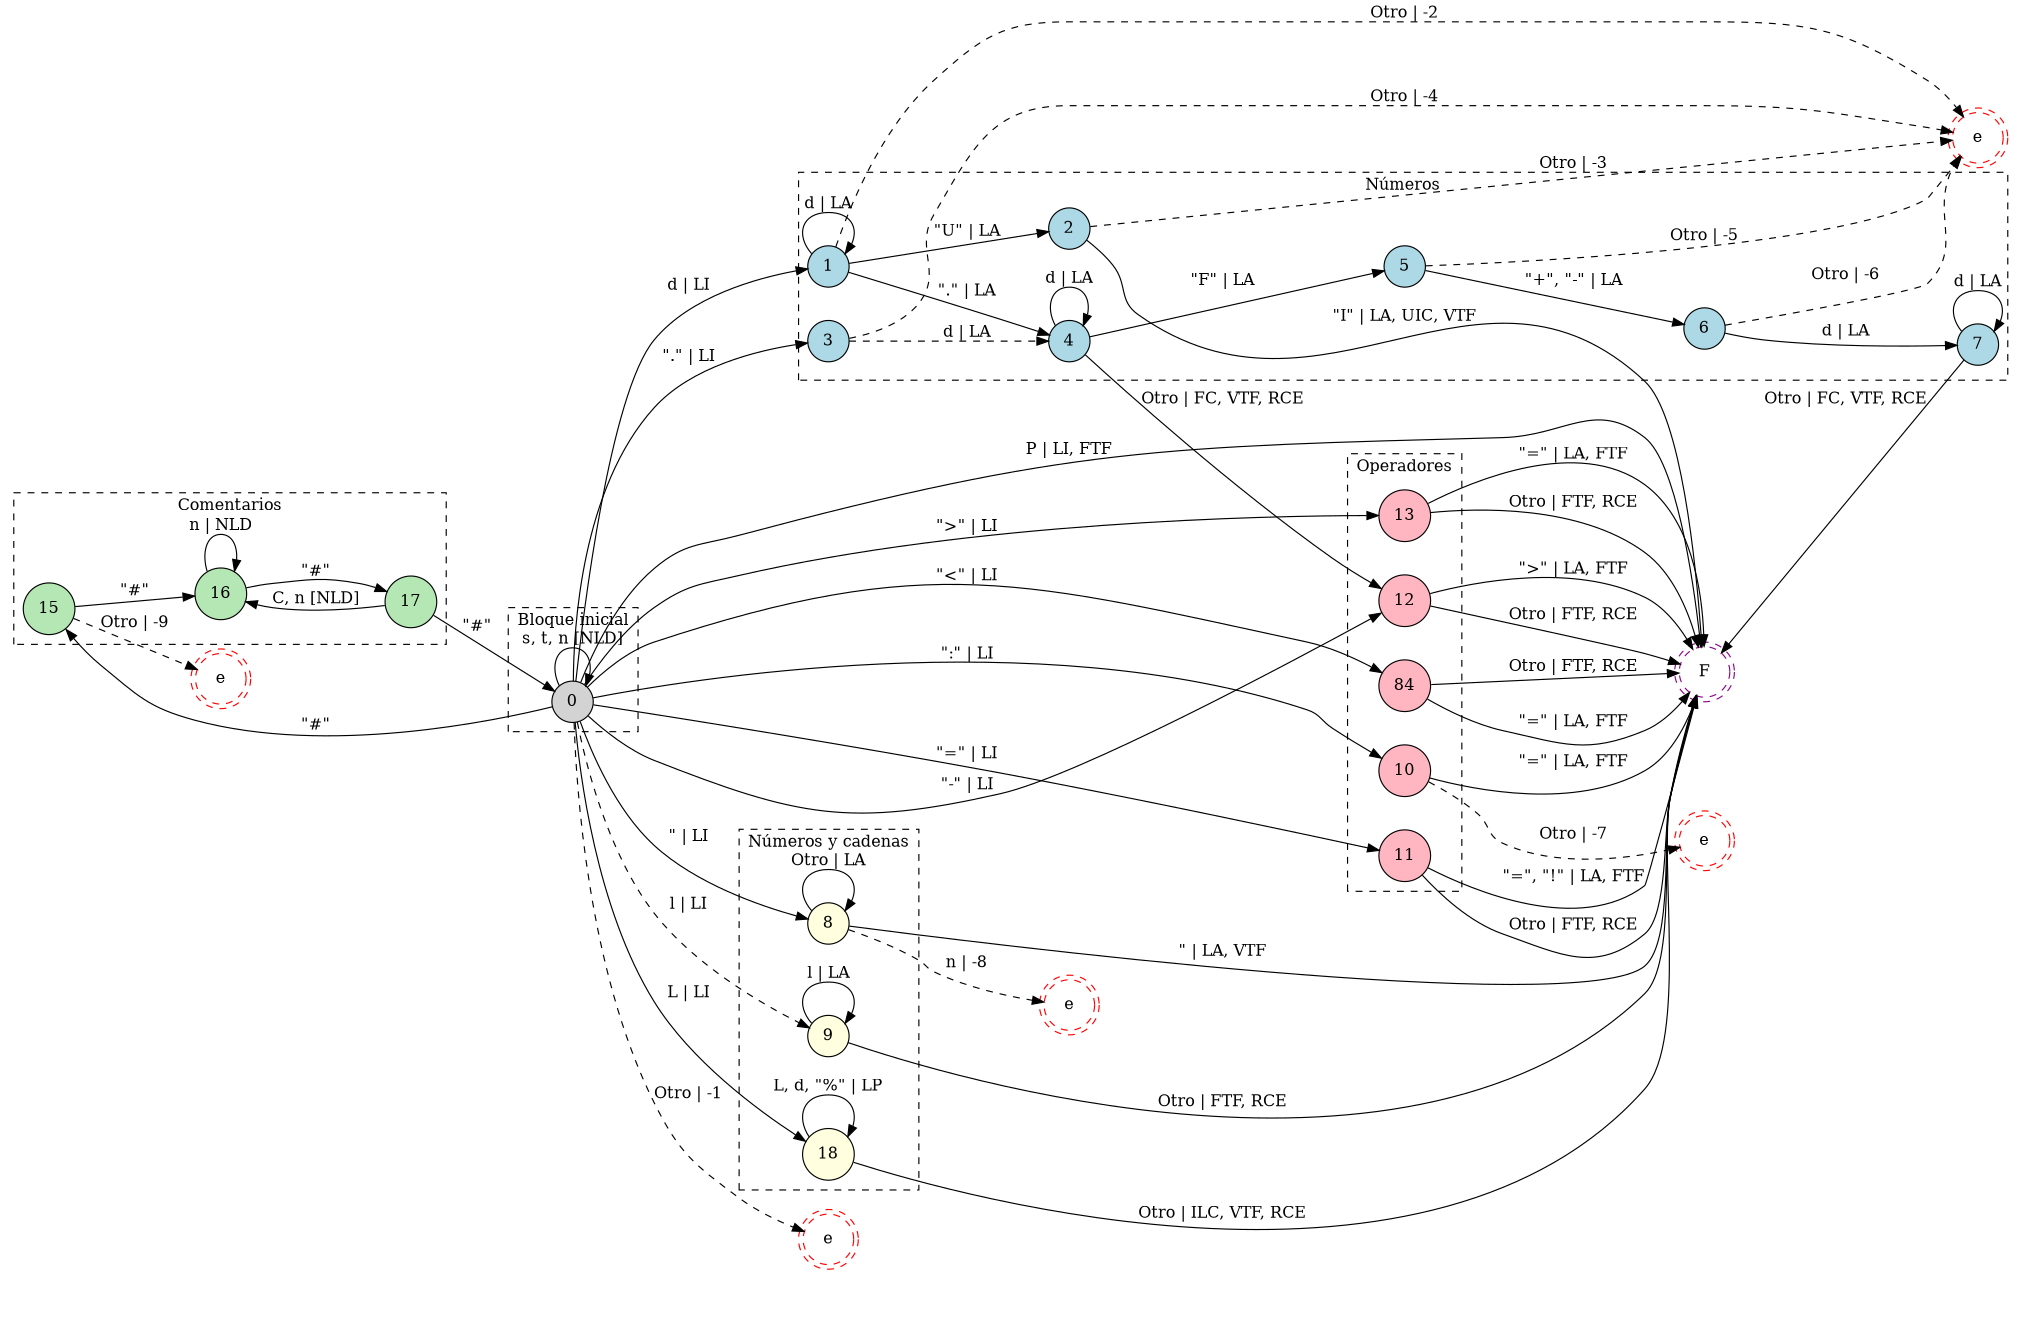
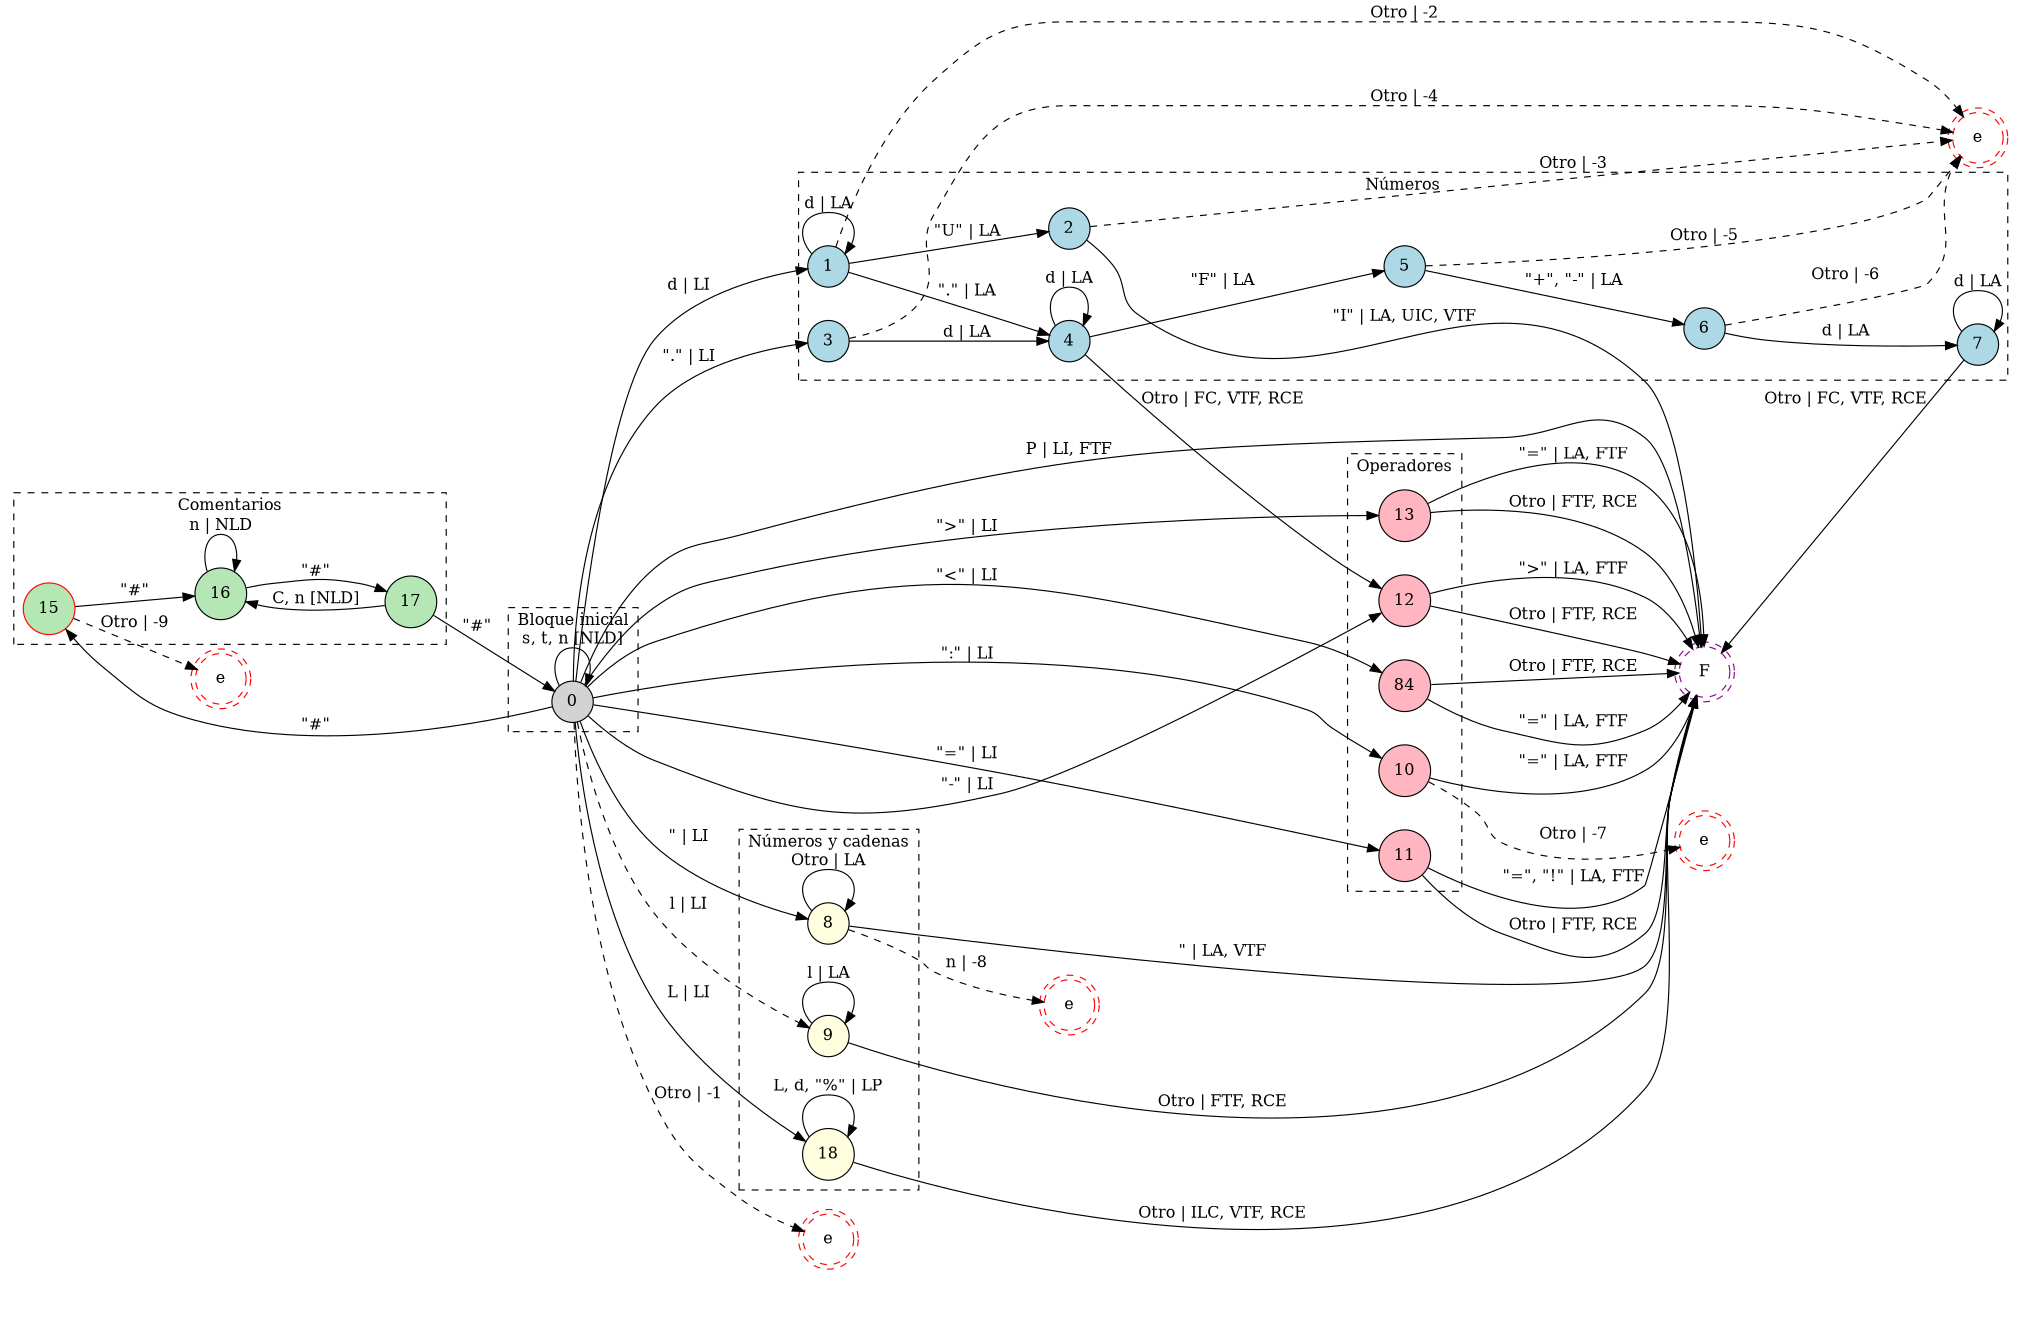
edge "3" -> "4": style dashed -> solid
node "15": color black -> red
